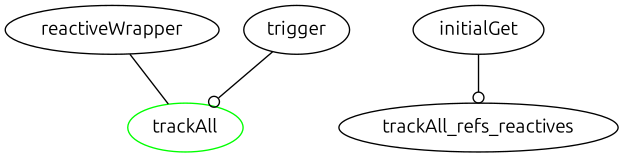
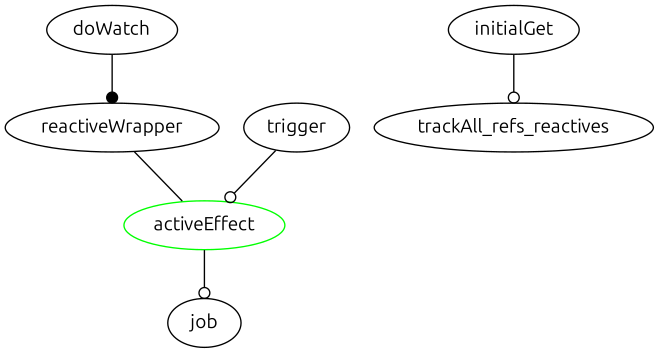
node "doWatch": added
node "trackAll": label "trackAll" -> "activeEffect"
node "job": added
